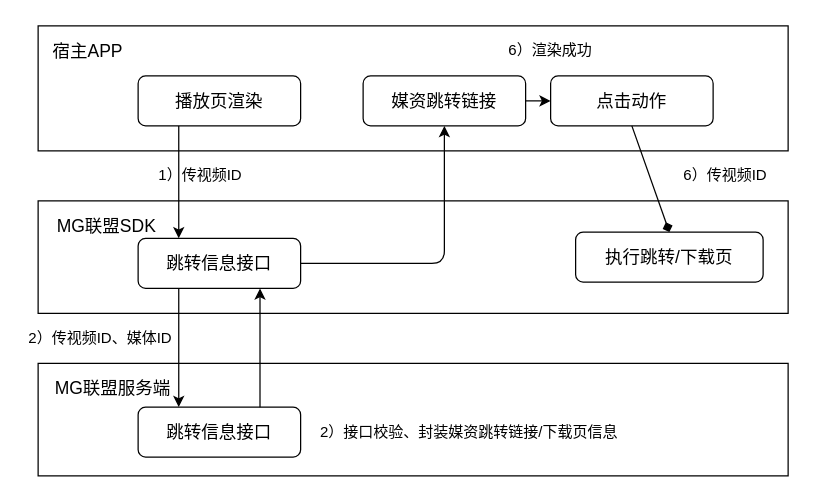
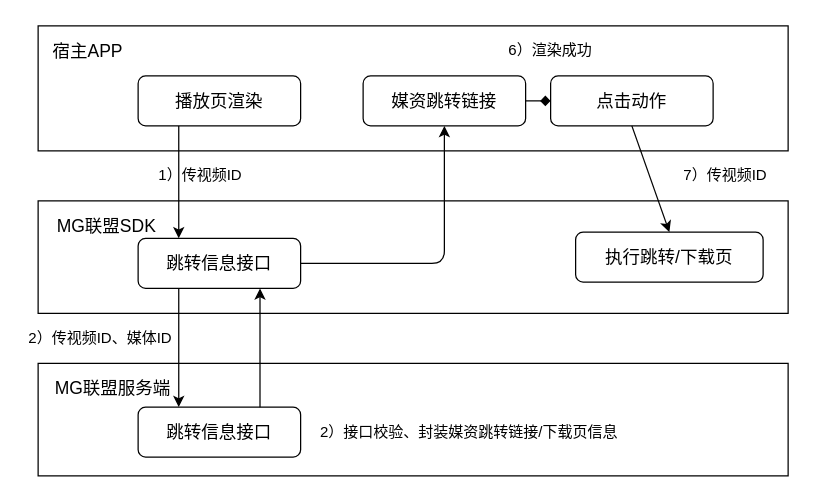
edge "媒资跳转链接" -> "点击动作": arrowhead classic -> diamond
node "6）传视频ID": label "6）传视频ID" -> "7）传视频ID"
edge "点击动作" -> "执行跳转/下载页": arrowhead diamond -> classic
